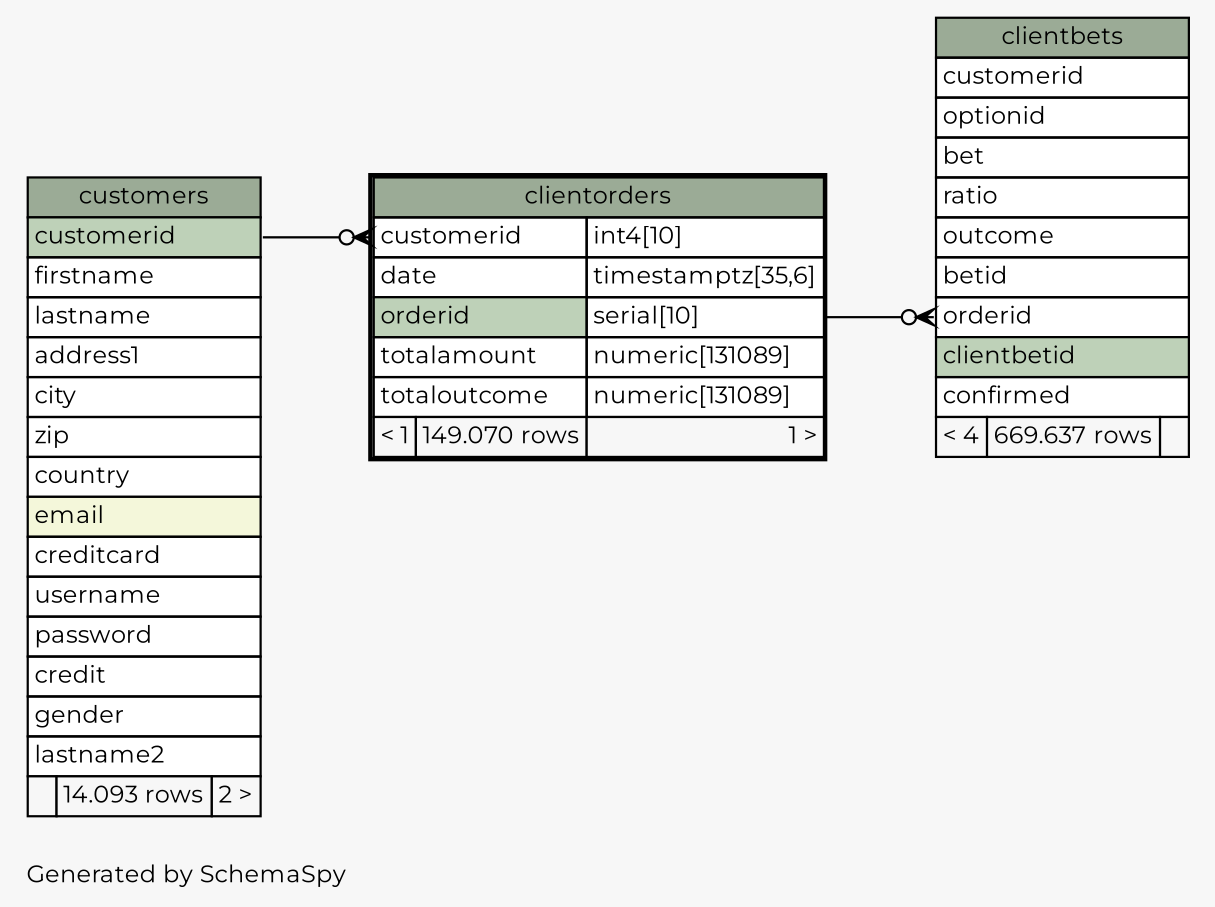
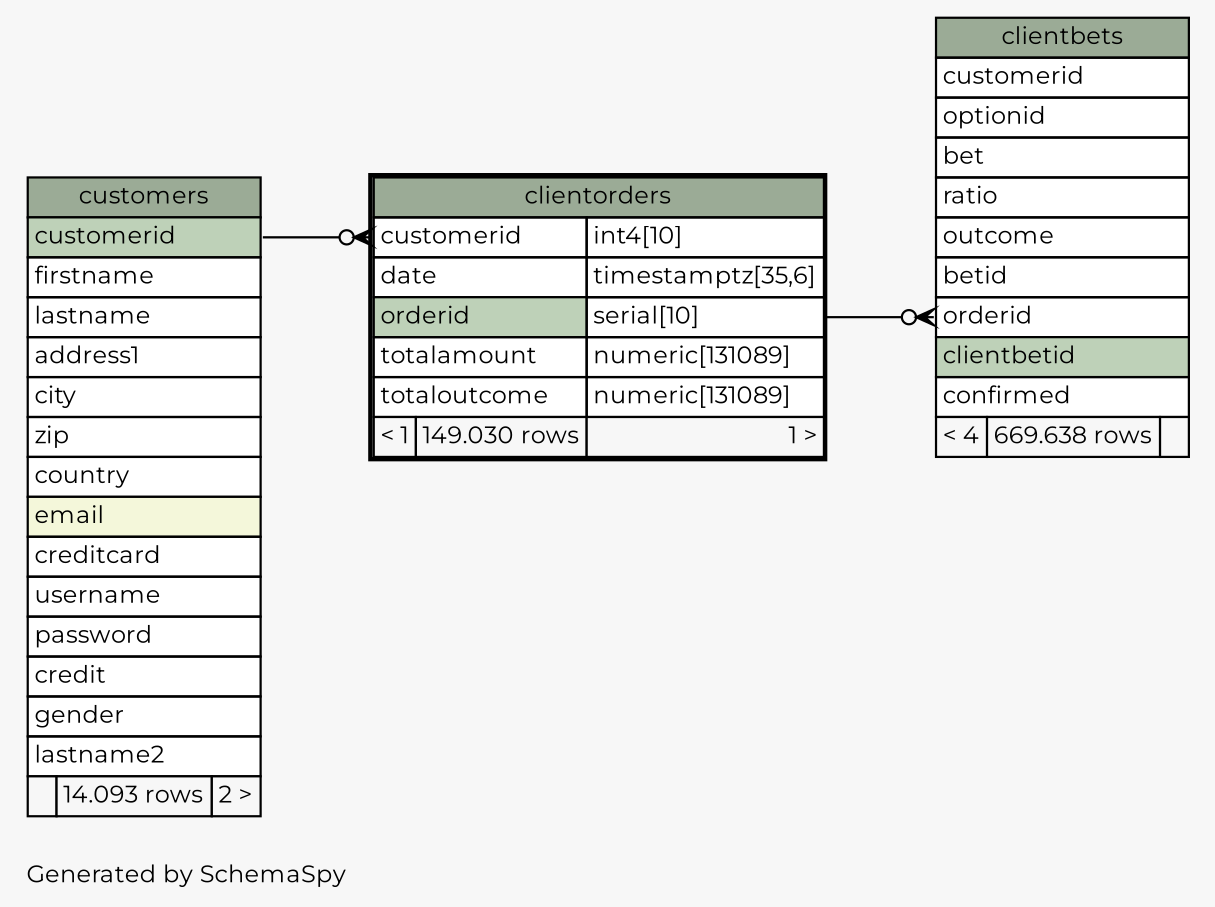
node "clientorders": text "149.070 rows" -> "149.030 rows"
node "clientbets": text "669.637 rows" -> "669.638 rows"
